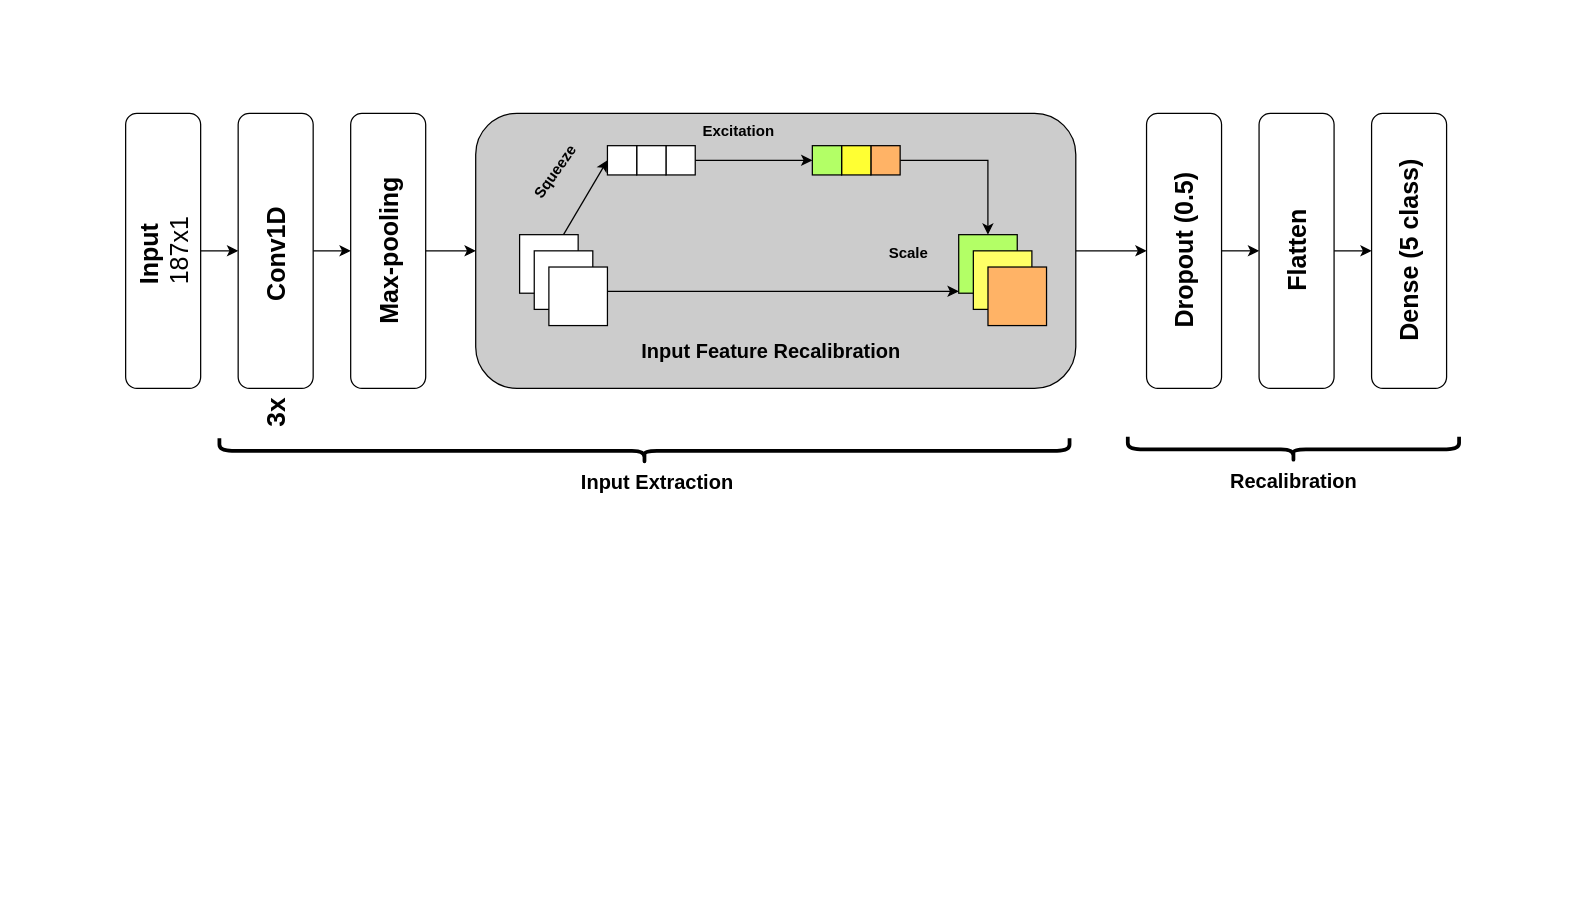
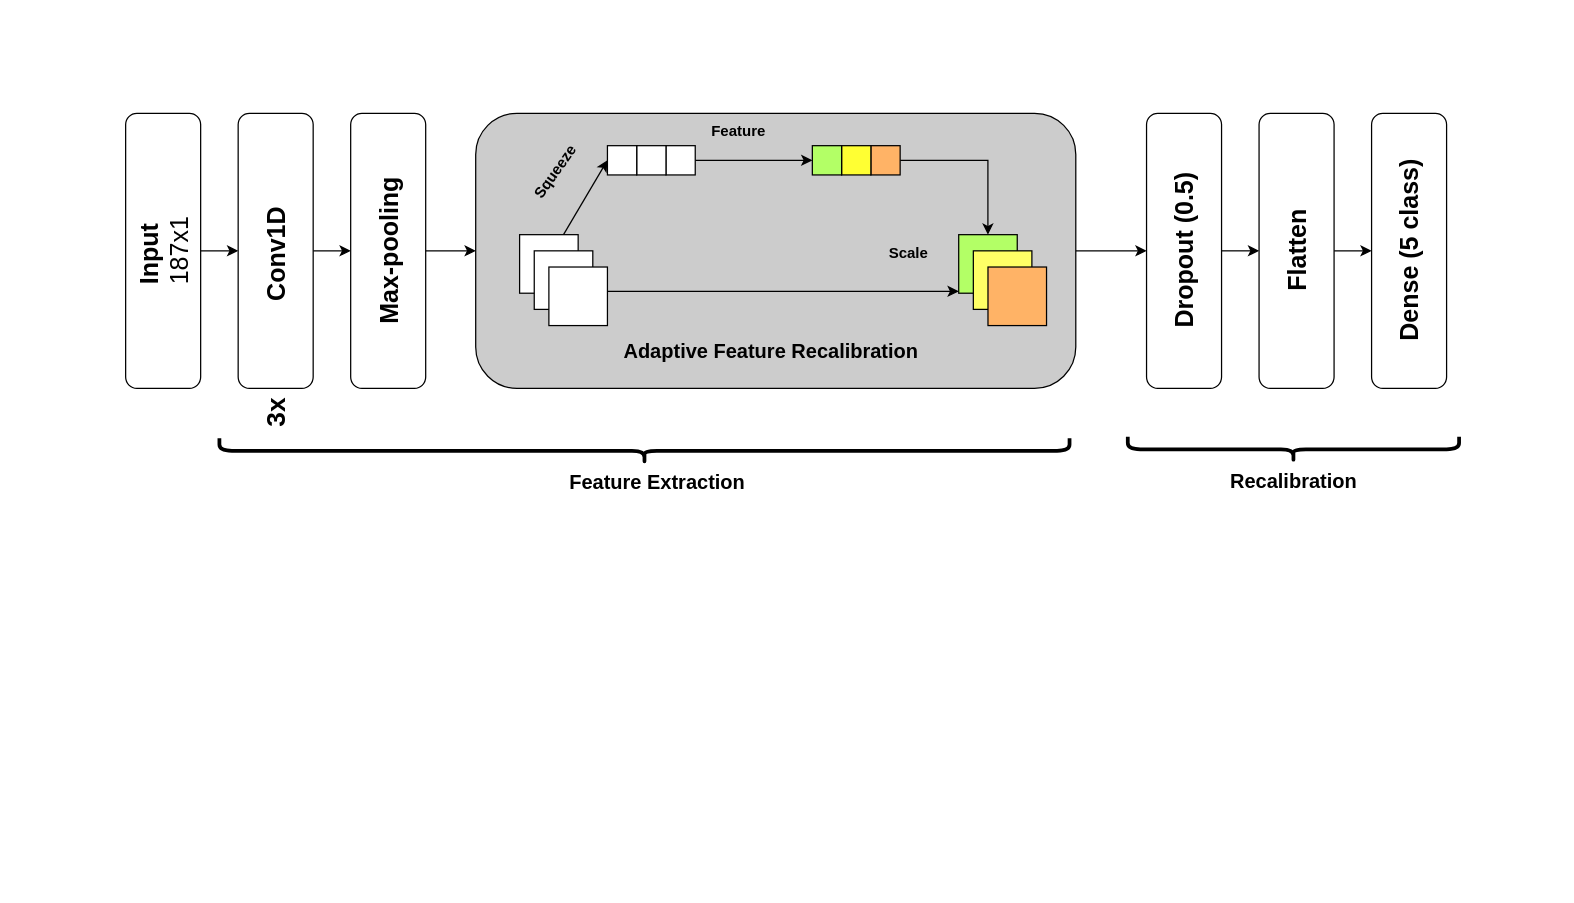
node "Excitation": label "Excitation" -> "Feature"
node "Input Feature Recalibration": label "Input Feature Recalibration" -> "Adaptive Feature Recalibration"
node "Input Extraction": label "Input Extraction" -> "Feature Extraction"
